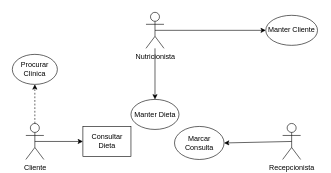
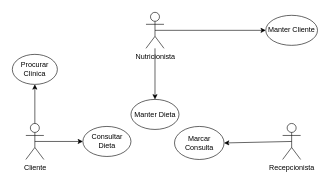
edge "Cliente" -> "Procurar Clínica": style dashed -> solid
node "Consultar Dieta": shape rectangle -> ellipse
